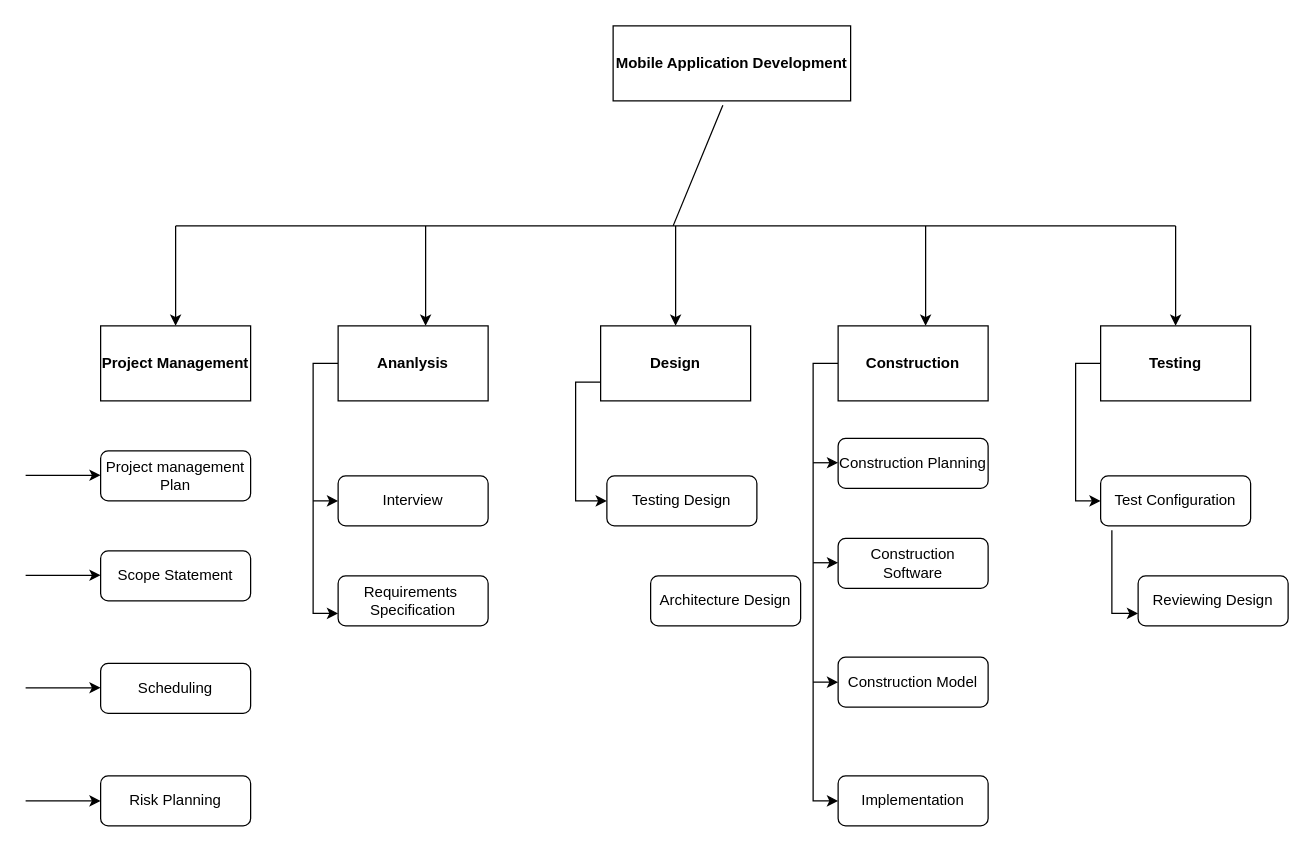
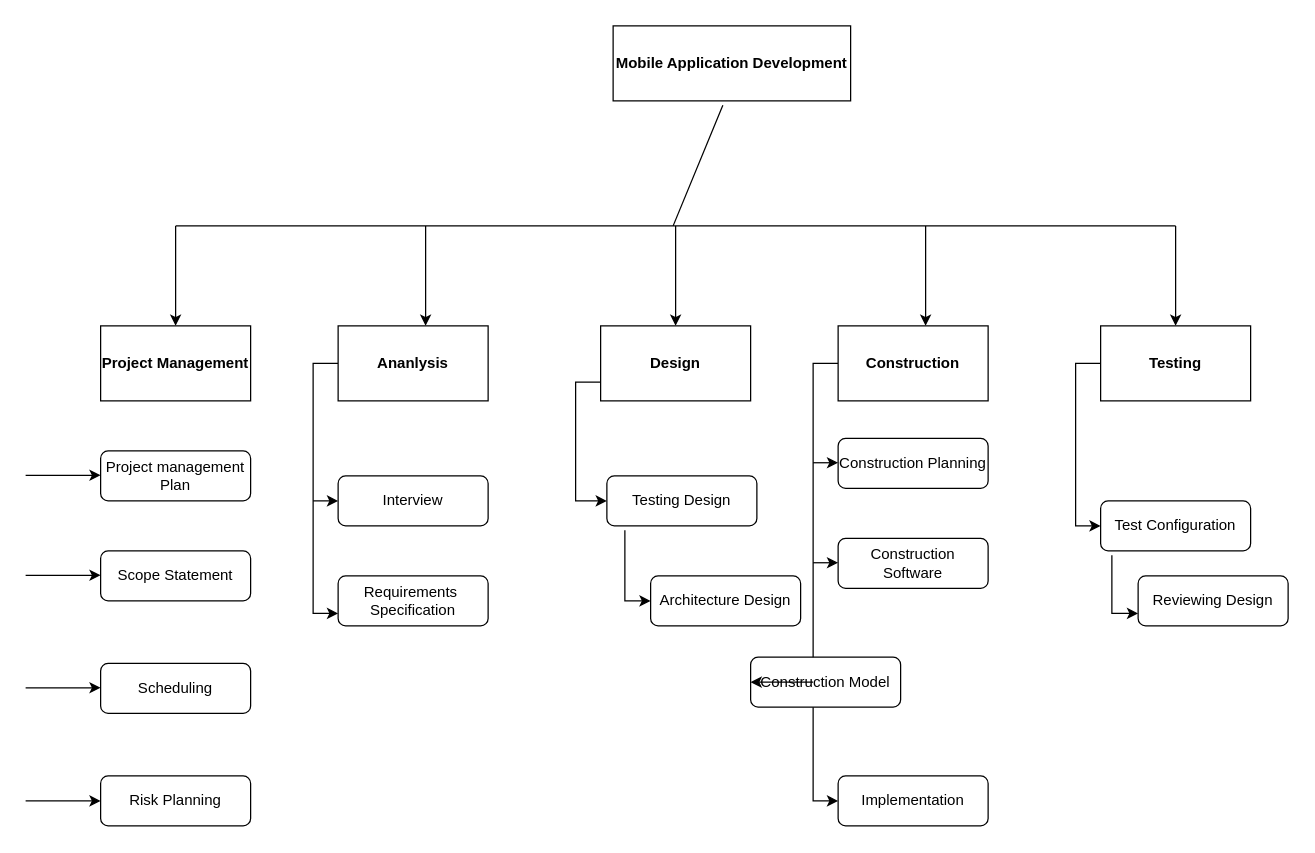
node "Test Configuration": moved (1176, 501) -> (1176, 526)
edge "Testing Design" -> "Architecture Design": added
node "Construction Model": moved (913, 682) -> (826, 682)
